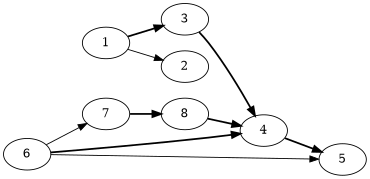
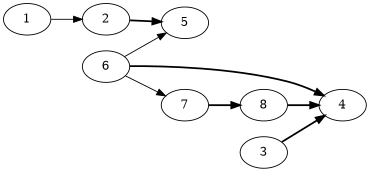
edge "1" -> "3": removed
edge "4" -> "5": now "2" -> "5"
